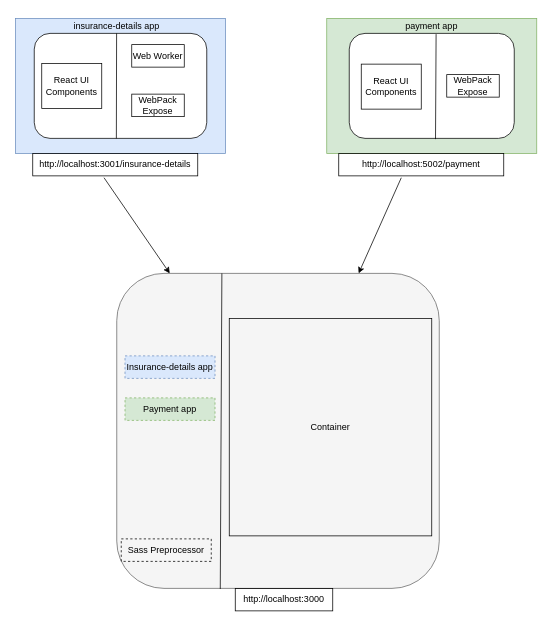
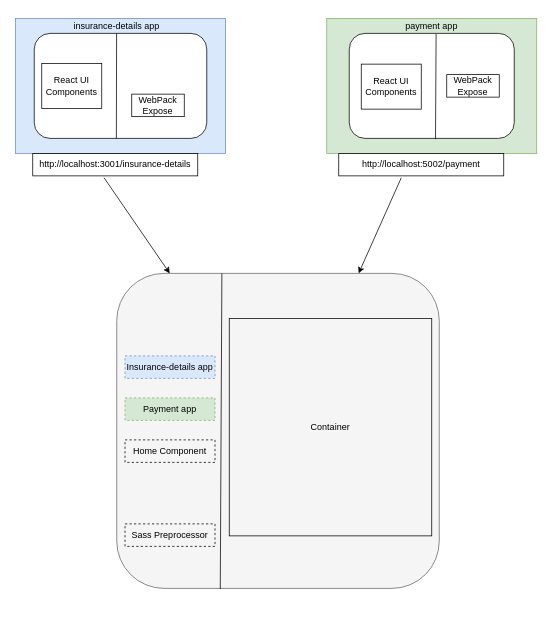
node "Web Worker": removed
node "Home Component": added
node "Sass Preprocessor": moved (166, 550) -> (170, 535)
node "http://localhost:3000": removed
